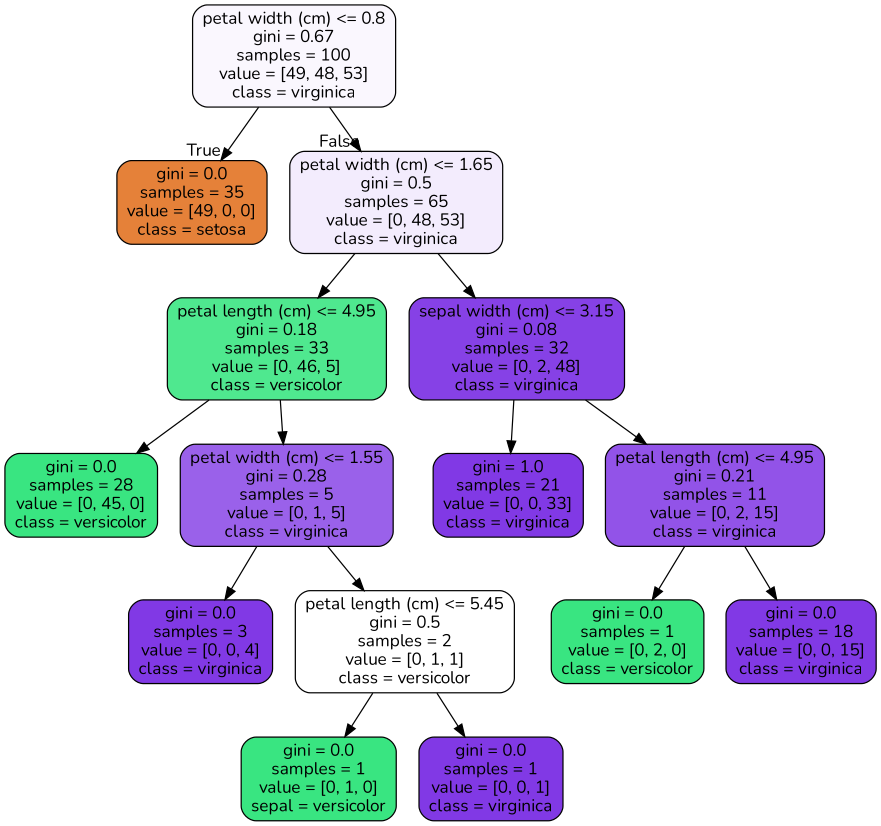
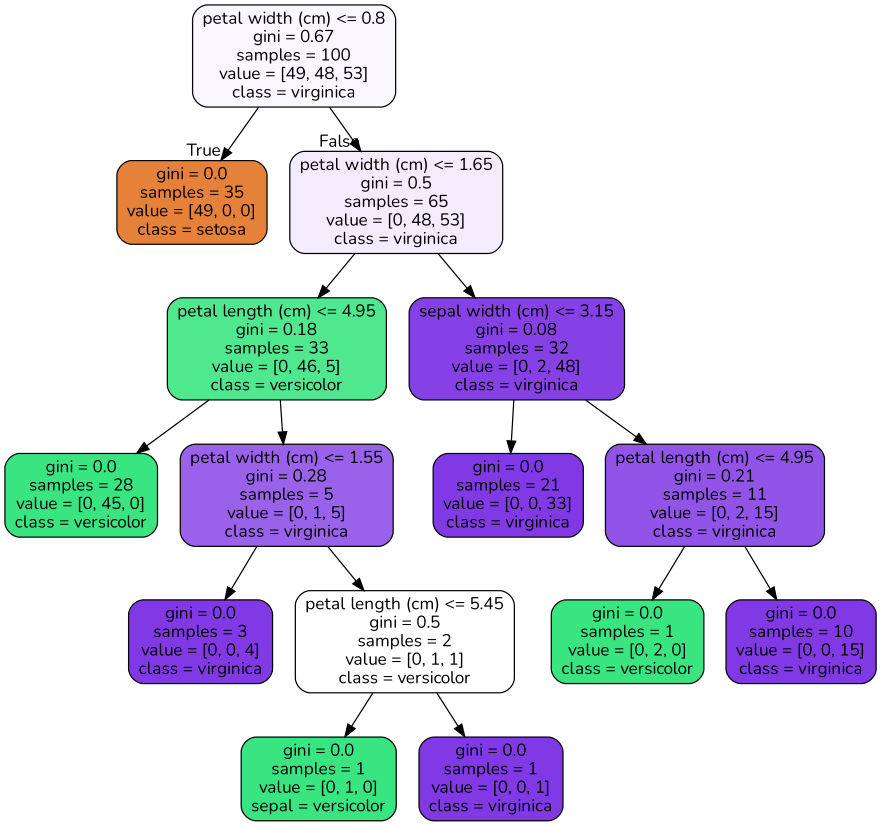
node "gini = 1.0 samples = 21 value = [0, 0, 33] class = virginica": label "gini = 1.0 samples = 21 value = [0, 0, 33] class = virginica" -> "gini = 0.0 samples = 21 value = [0, 0, 33] class = virginica"
node "gini = 0.0 samples = 18 value = [0, 0, 15] class = virginica": label "gini = 0.0 samples = 18 value = [0, 0, 15] class = virginica" -> "gini = 0.0 samples = 10 value = [0, 0, 15] class = virginica"
